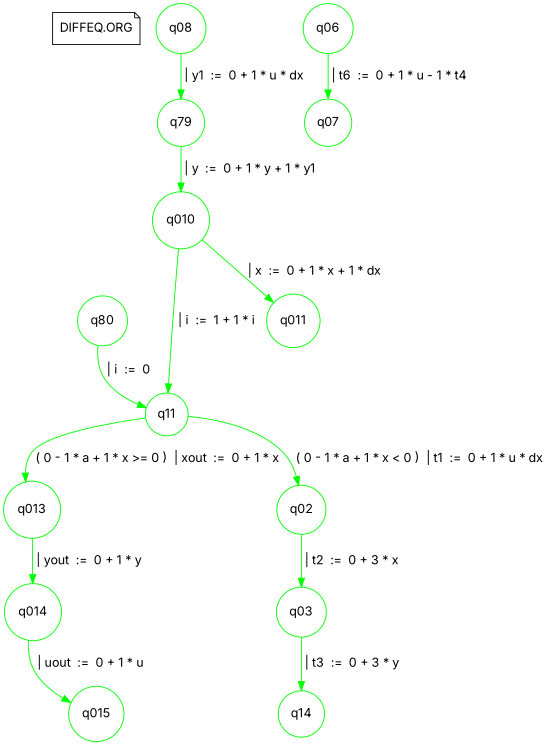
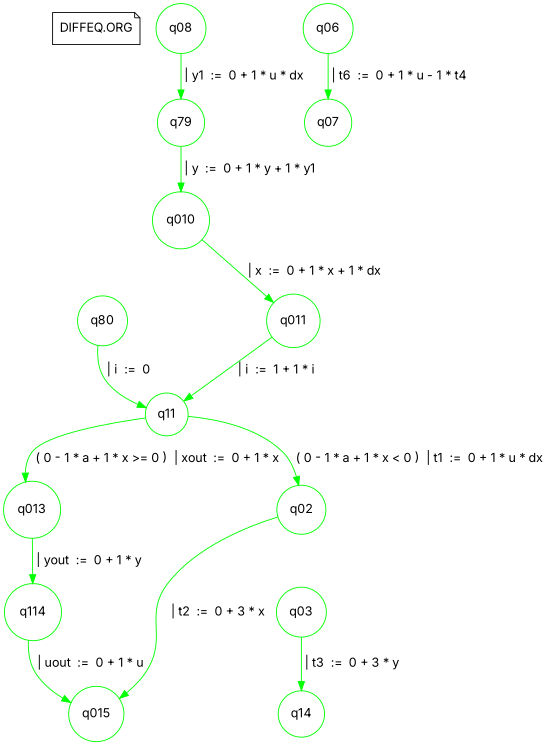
edge "q010" -> "q11": now "q011" -> "q11"
edge "q02" -> "q03": now "q02" -> "q015"
node "q014": label "q014" -> "q114"
